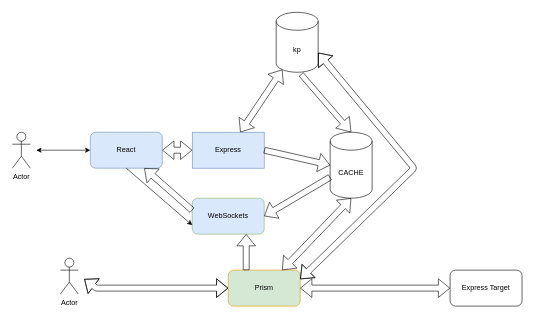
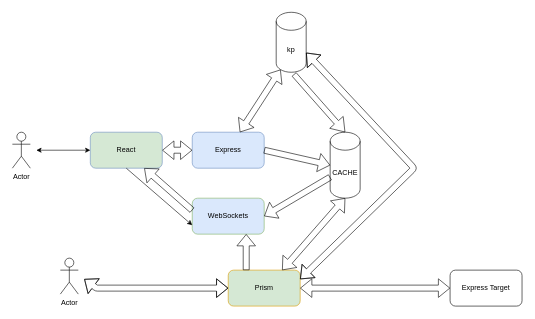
node "kp": size 42x60 -> 30x60
node "React": fillcolor #dae8fc -> #d5e8d4
node "Express": shape rectangle -> rounded rectangle
node "CACHE": size 42x66 -> 30x66
